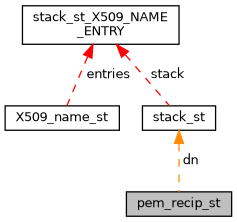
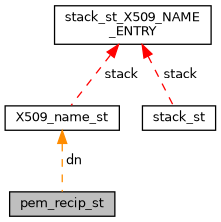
edge "X509_name_st" -> "stack_st_X509_NAME _ENTRY": label " entries" -> " stack"
edge "pem_recip_st" -> "stack_st": now "pem_recip_st" -> "X509_name_st"
